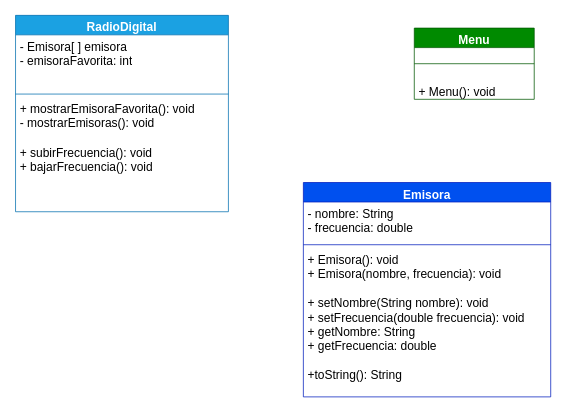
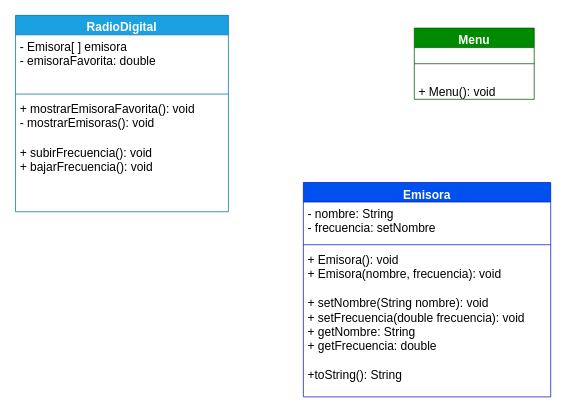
node "- Emisora[ ] emisora - emisoraFavorita: int": label "- Emisora[ ] emisora - emisoraFavorita: int" -> "- Emisora[ ] emisora - emisoraFavorita: double"
node "- nombre: String - frecuencia: double": label "- nombre: String - frecuencia: double" -> "- nombre: String - frecuencia: setNombre"
